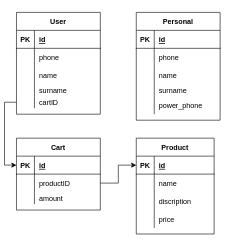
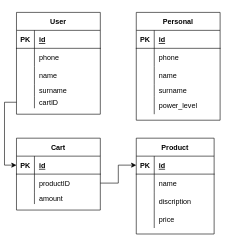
node "power_phone": label "power_phone" -> "power_level"
